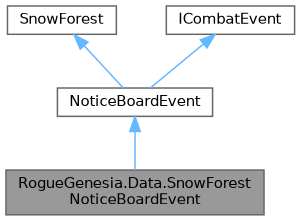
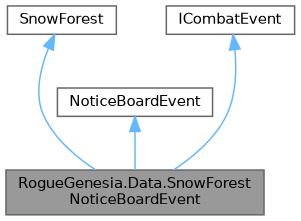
edge "NoticeBoardEvent" -> "ICombatEvent": now "RogueGenesia.Data.SnowForest NoticeBoardEvent" -> "ICombatEvent"
edge "NoticeBoardEvent" -> "SnowForest": now "RogueGenesia.Data.SnowForest NoticeBoardEvent" -> "SnowForest"
